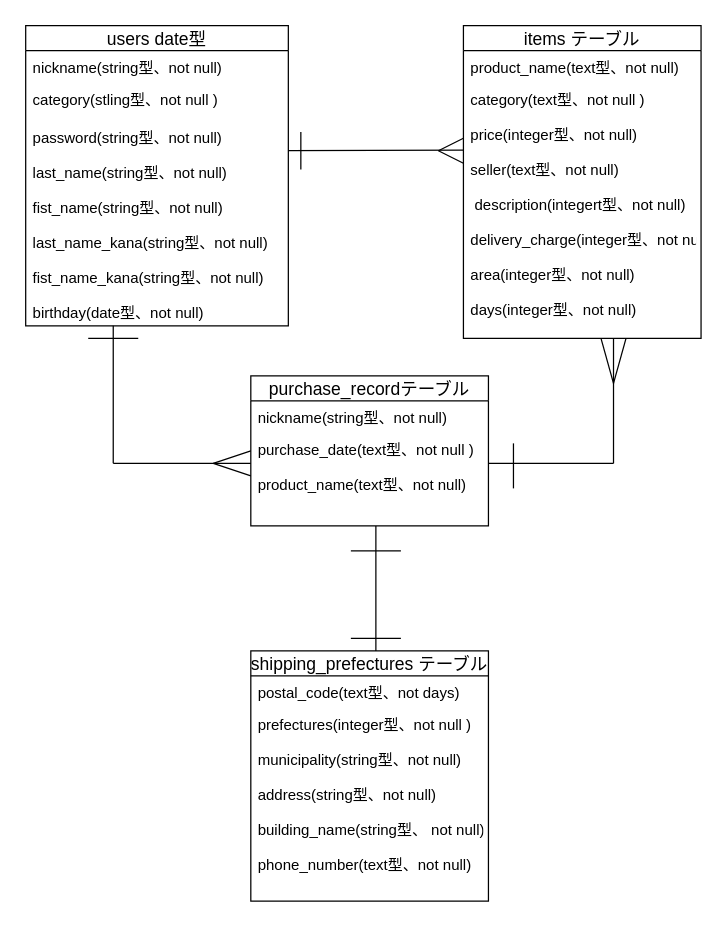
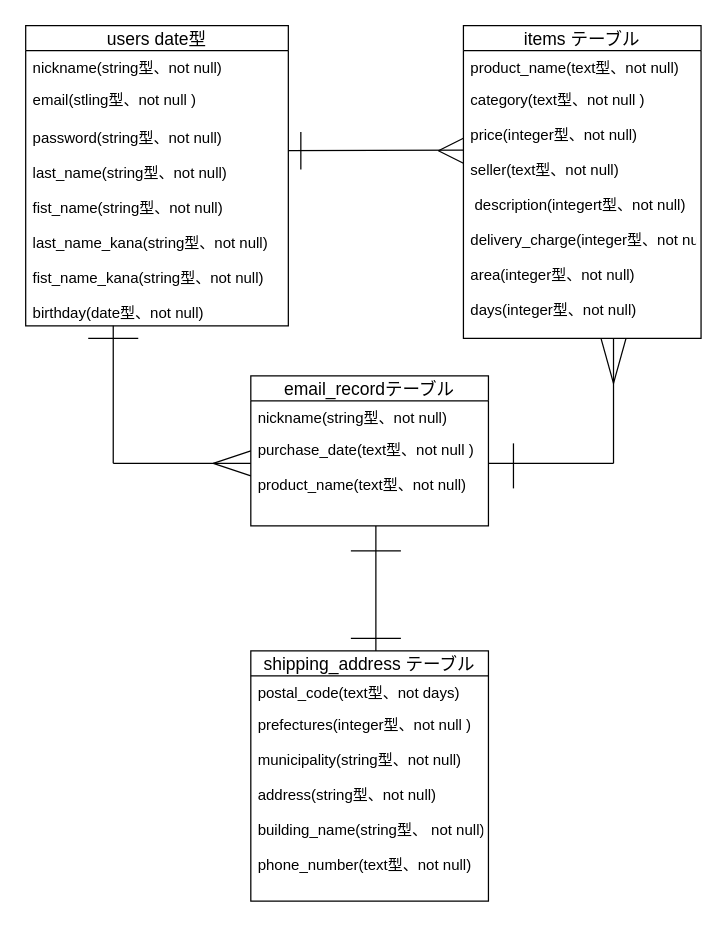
node "category(stling型、not null )": label "category(stling型、not null )" -> "email(stling型、not null )"
node "purchase_recordテーブル": label "purchase_recordテーブル" -> "email_recordテーブル"
node "shipping_prefectures テーブル": label "shipping_prefectures テーブル" -> "shipping_address テーブル"
